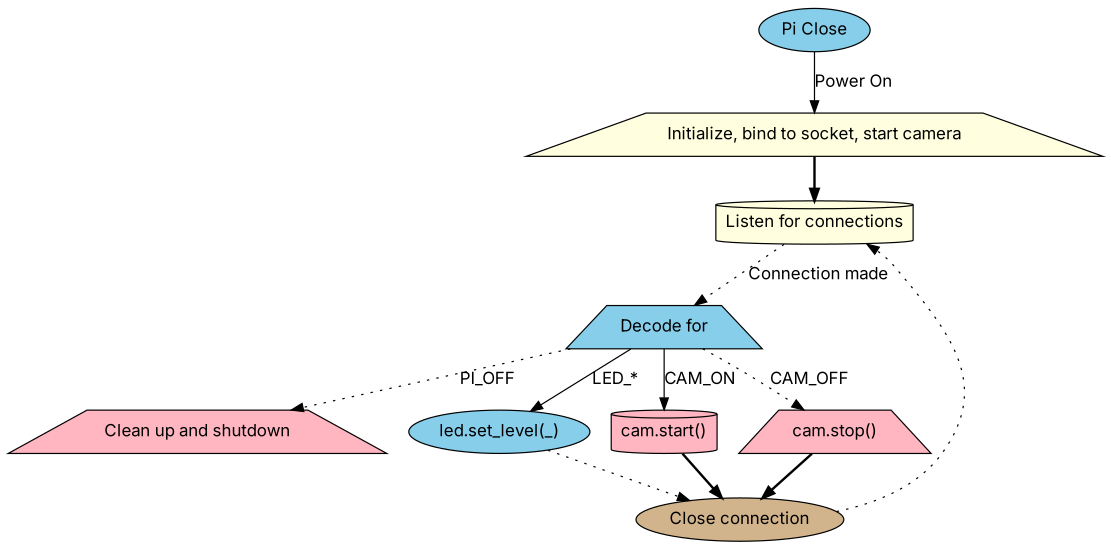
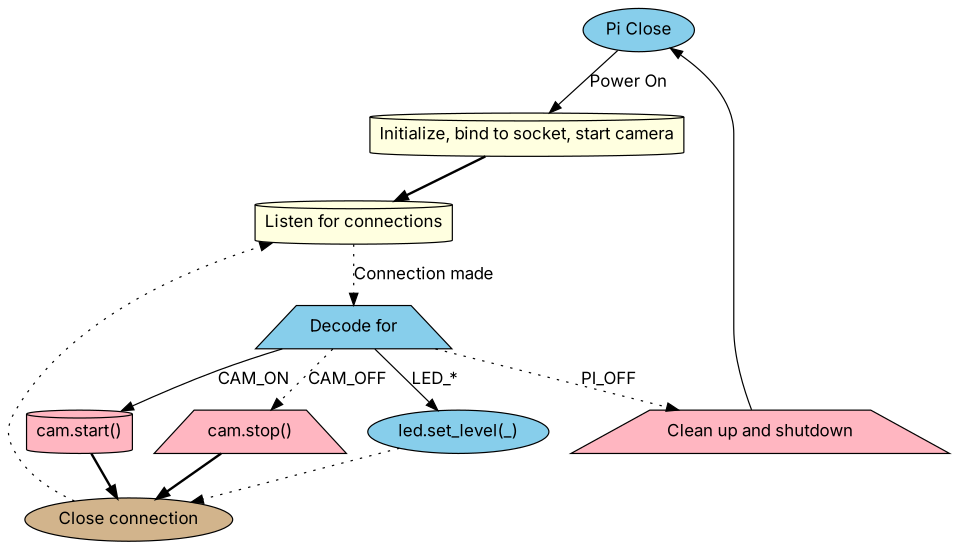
node "Initialize, bind to socket, start camera": shape trapezium -> cylinder
edge "Clean up and shutdown" -> "Pi Close": added
